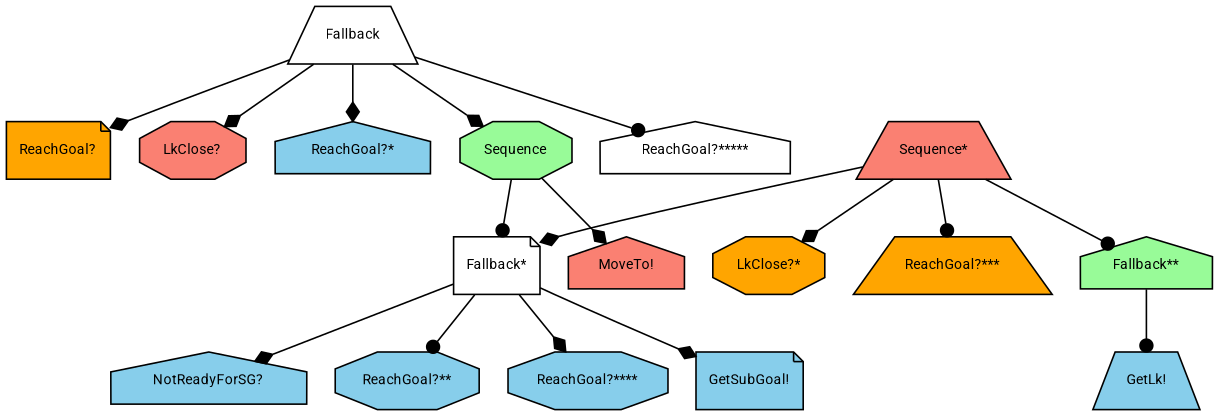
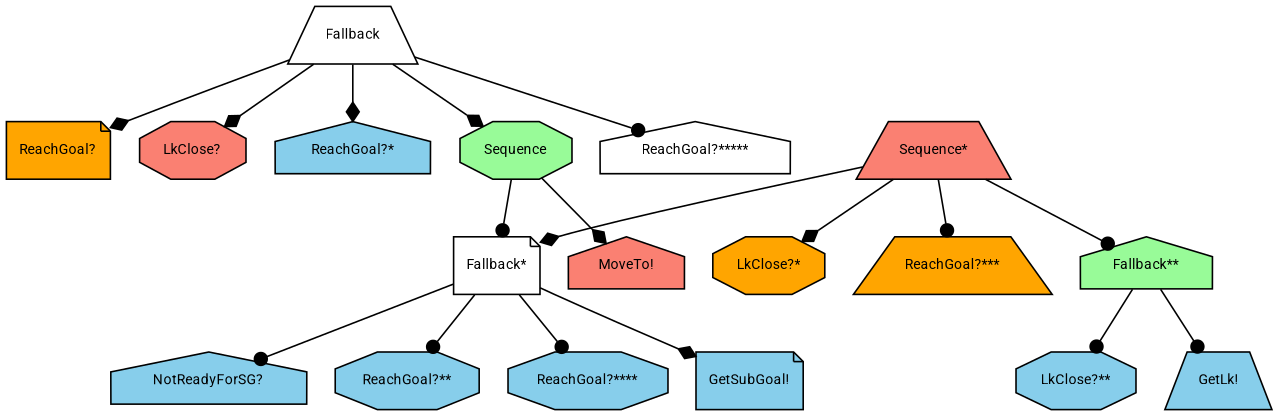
edge "Fallback*" -> "ReachGoal?****": arrowhead diamond -> dot
edge "Fallback*" -> "NotReadyForSG?": arrowhead diamond -> dot
node "LkClose?**": added
